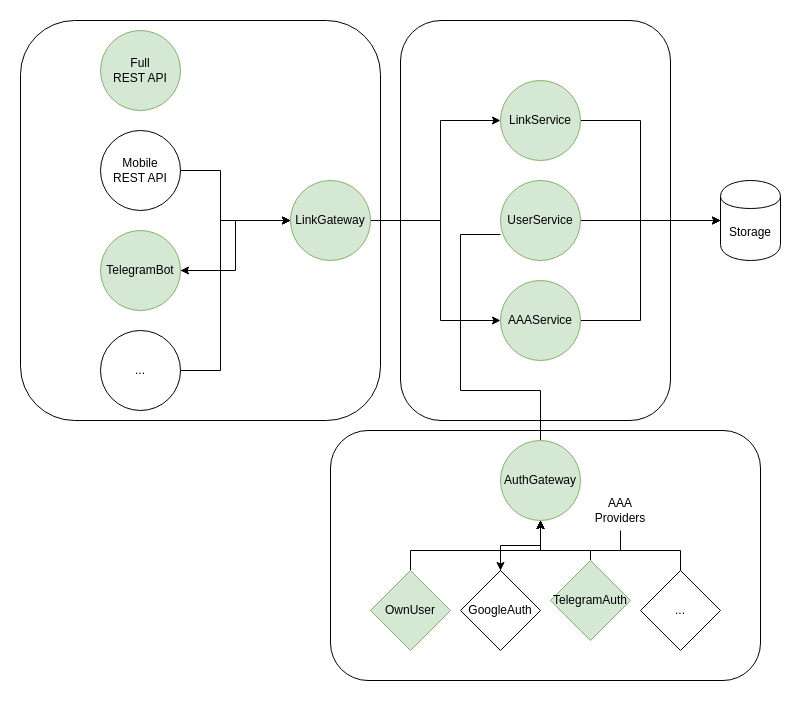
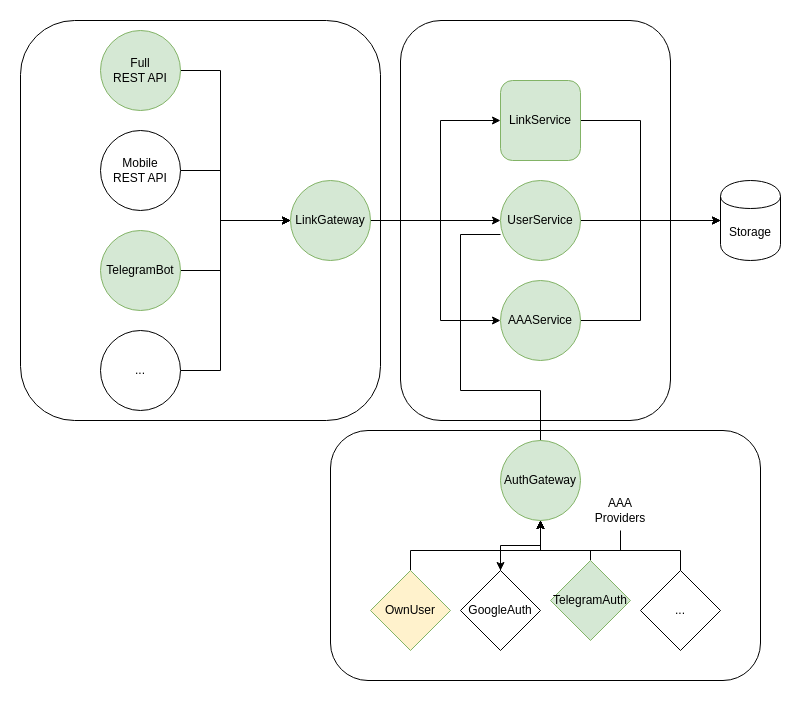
edge "FullREST API" -> "LinkGateway": added
node "LinkService": shape ellipse -> rounded rectangle
edge "LinkGateway" -> "TelegramBot": now "LinkGateway" -> "UserService"
node "OwnUser": fillcolor #d5e8d4 -> #fff2cc
